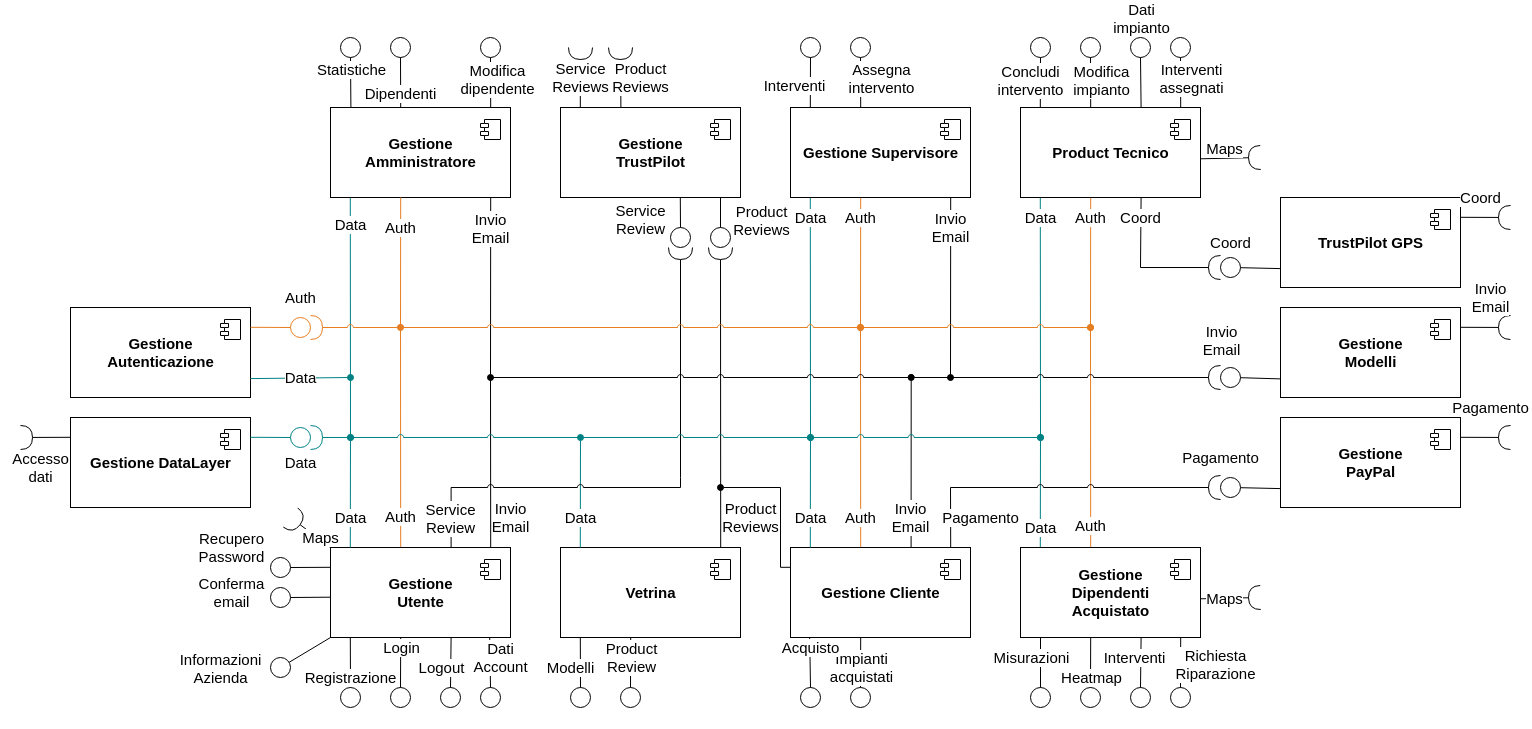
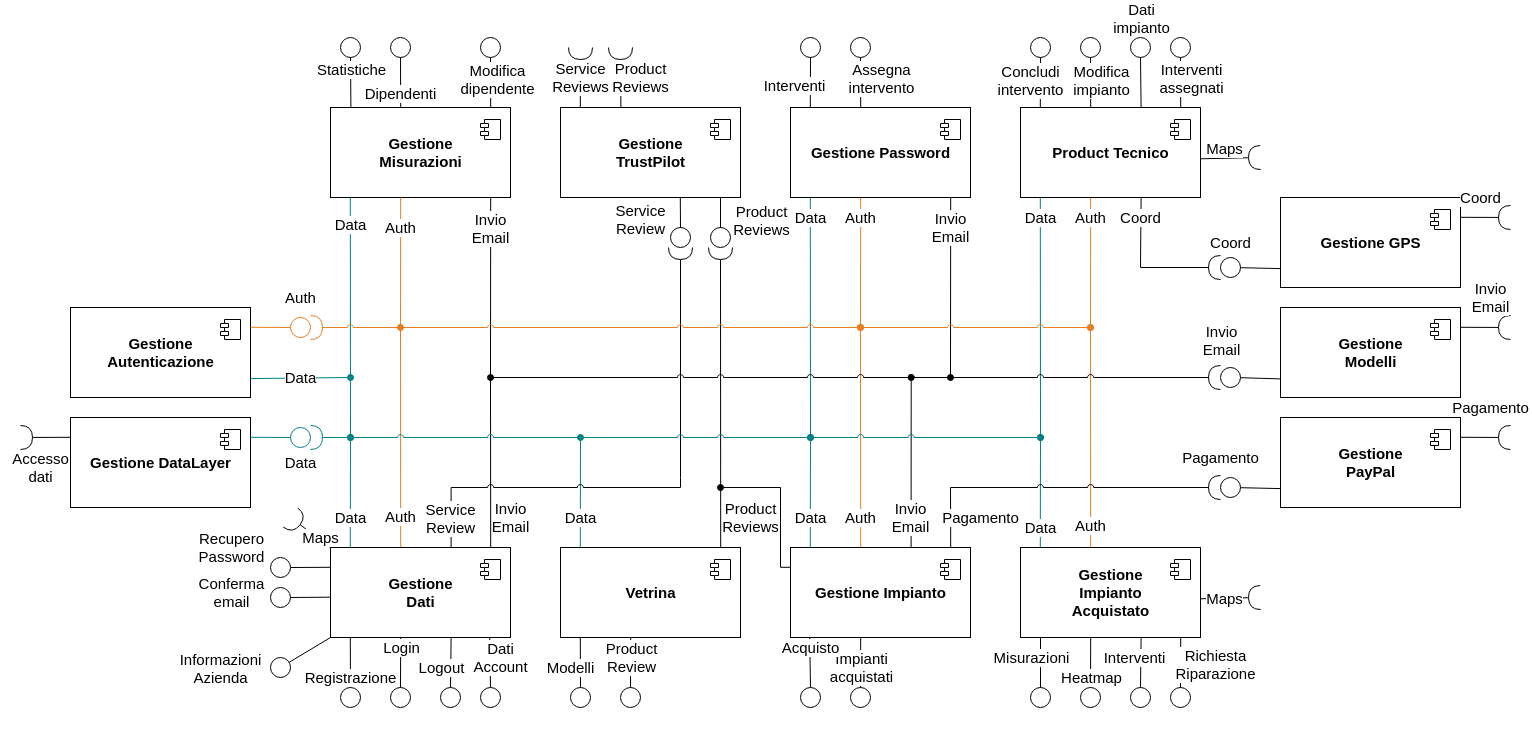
node "Gestione Amministratore": label "Gestione Amministratore" -> "Gestione Misurazioni"
node "Gestione Supervisore": label "Gestione Supervisore" -> "Gestione Password"
node "TrustPilot GPS": label "TrustPilot GPS" -> "Gestione GPS"
node "Gestione Utente": label "Gestione Utente" -> "Gestione Dati"
node "Gestione Cliente": label "Gestione Cliente" -> "Gestione Impianto"
node "Gestione Dipendenti Acquistato": label "Gestione Dipendenti Acquistato" -> "Gestione Impianto Acquistato"
